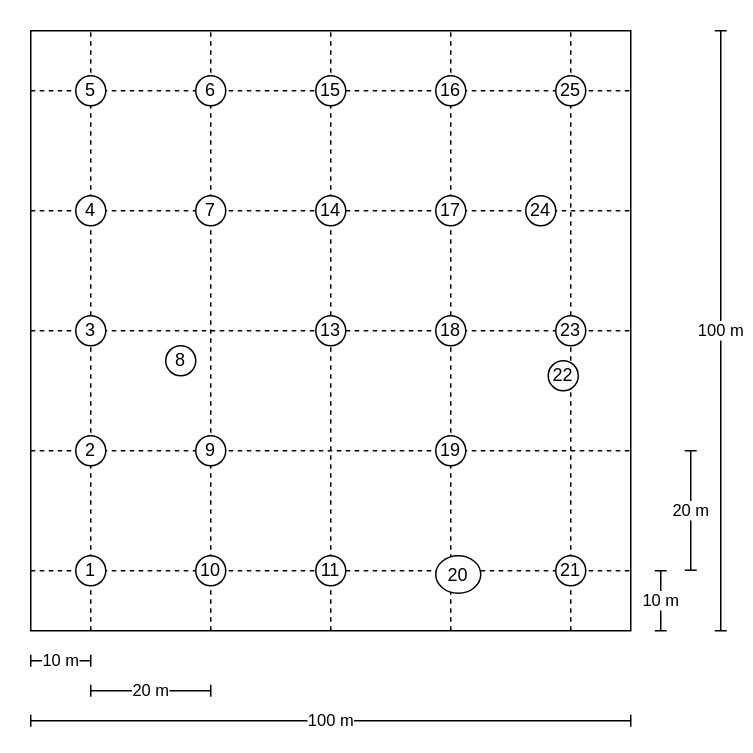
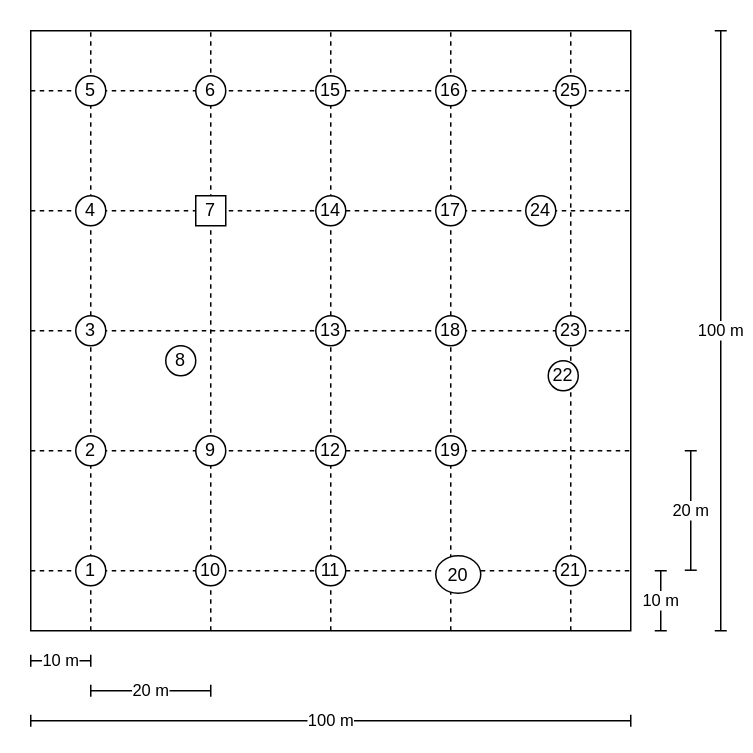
node "7": shape ellipse -> rectangle
node "12": added
